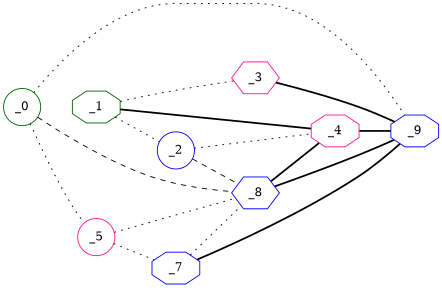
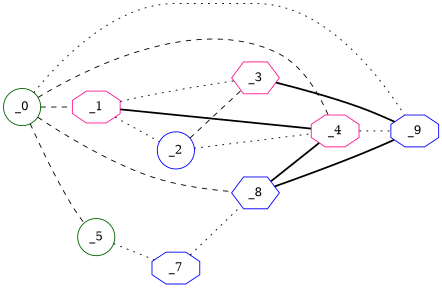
edge "_0" -- "_4": added
edge "_0" -- "_1": added
node "_1": color darkgreen -> deeppink
edge "_4" -- "_9": style bold -> dotted
edge "_2" -- "_8": now "_2" -- "_3"
edge "_0" -- "_5": style dotted -> dashed
edge "_9" -- "_7": removed
edge "_8" -- "_5": removed
node "_5": color deeppink -> darkgreen
